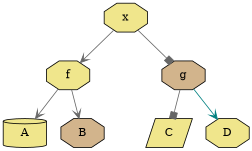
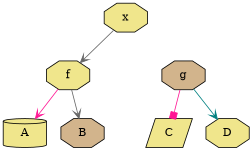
edge "x" -> "g": removed
edge "g" -> "C": color gray40 -> deeppink
edge "f" -> "A": color gray40 -> deeppink
